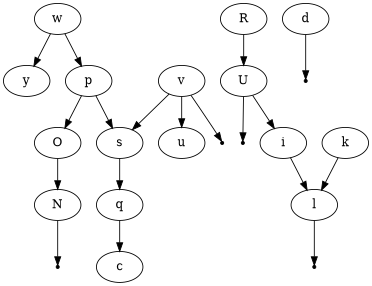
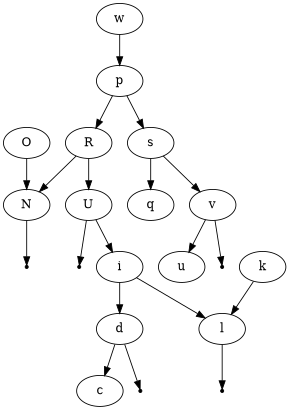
node "y": removed
edge "p" -> "O": now "p" -> "R"
edge "v" -> "s": reversed
edge "R" -> "N": added
edge "q" -> "c": now "d" -> "c"
edge "i" -> "d": added
